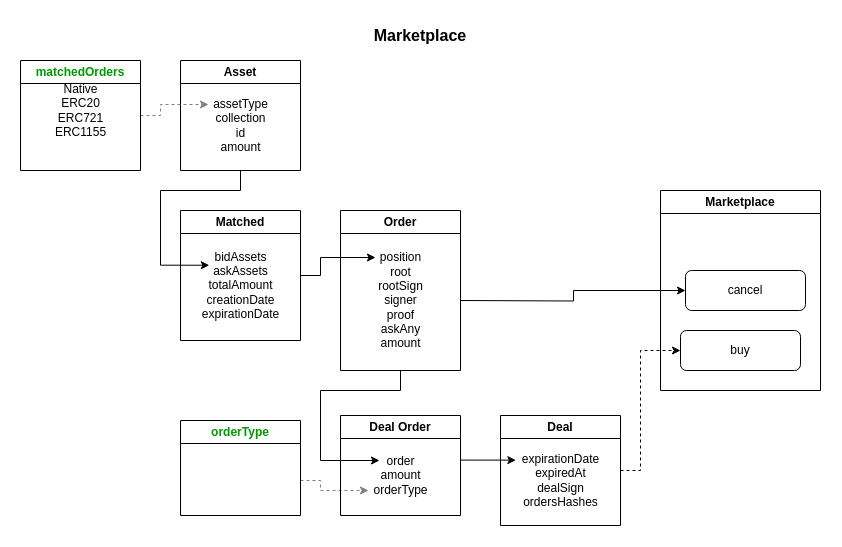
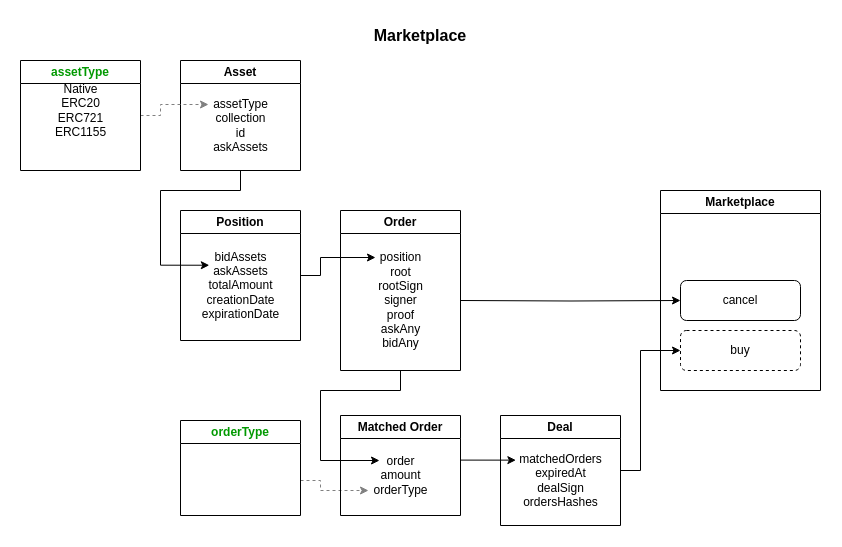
node "matchedOrders": label "matchedOrders" -> "assetType"
node "assetType collection id amount": label "assetType collection id amount" -> "assetType collection id askAssets"
node "Matched": label "Matched" -> "Position"
node "cancel": moved (746, 291) -> (741, 301)
node "position root rootSign signer proof askAny amount": label "position root rootSign signer proof askAny amount" -> "position root rootSign signer proof askAny bidAny"
node "buy": style solid -> dashed
edge "Deal" -> "buy": style dashed -> solid
node "Deal Order": label "Deal Order" -> "Matched Order"
node "expirationDate expiredAt dealSign ordersHashes": label "expirationDate expiredAt dealSign ordersHashes" -> "matchedOrders expiredAt dealSign ordersHashes"
